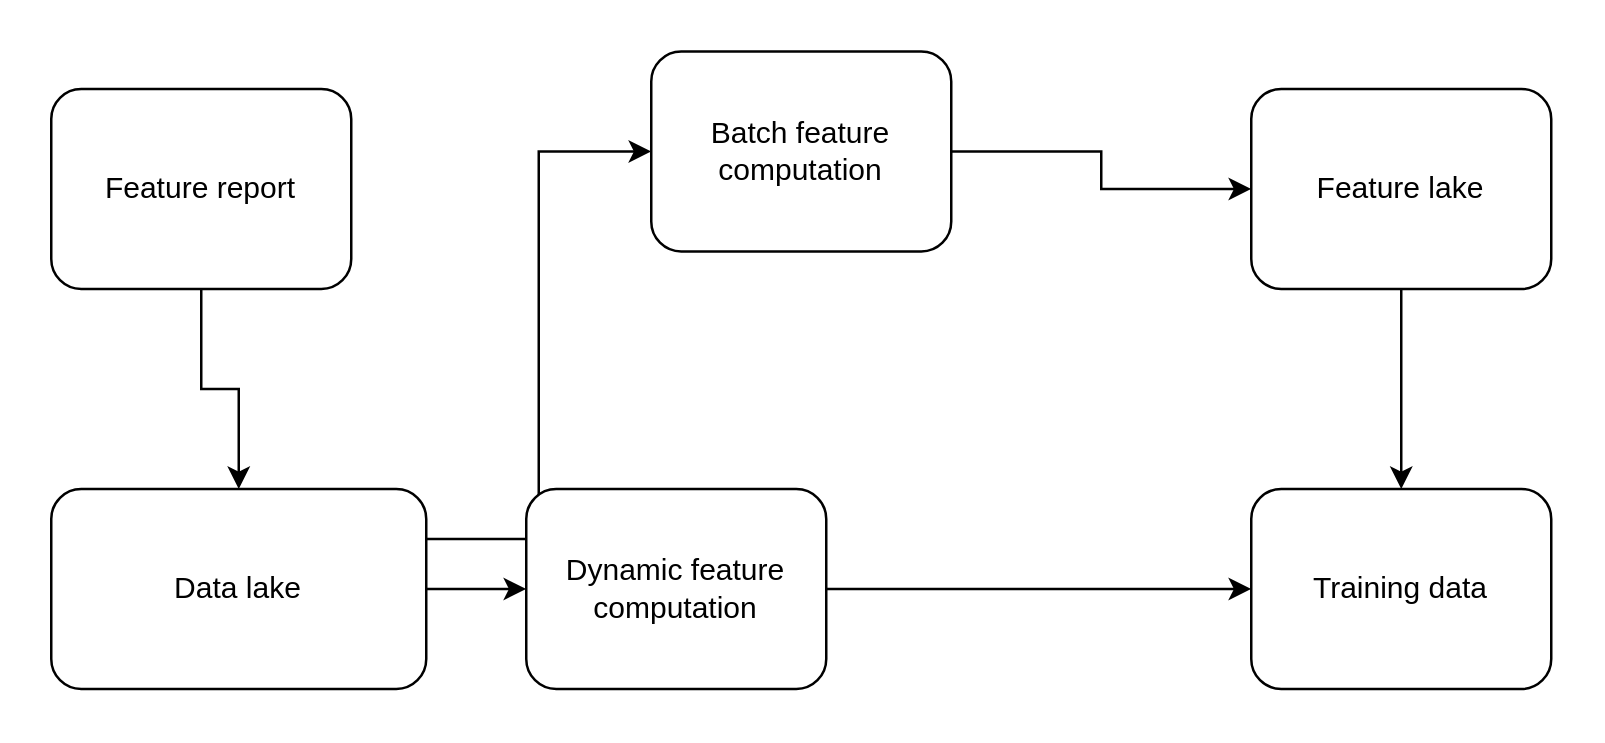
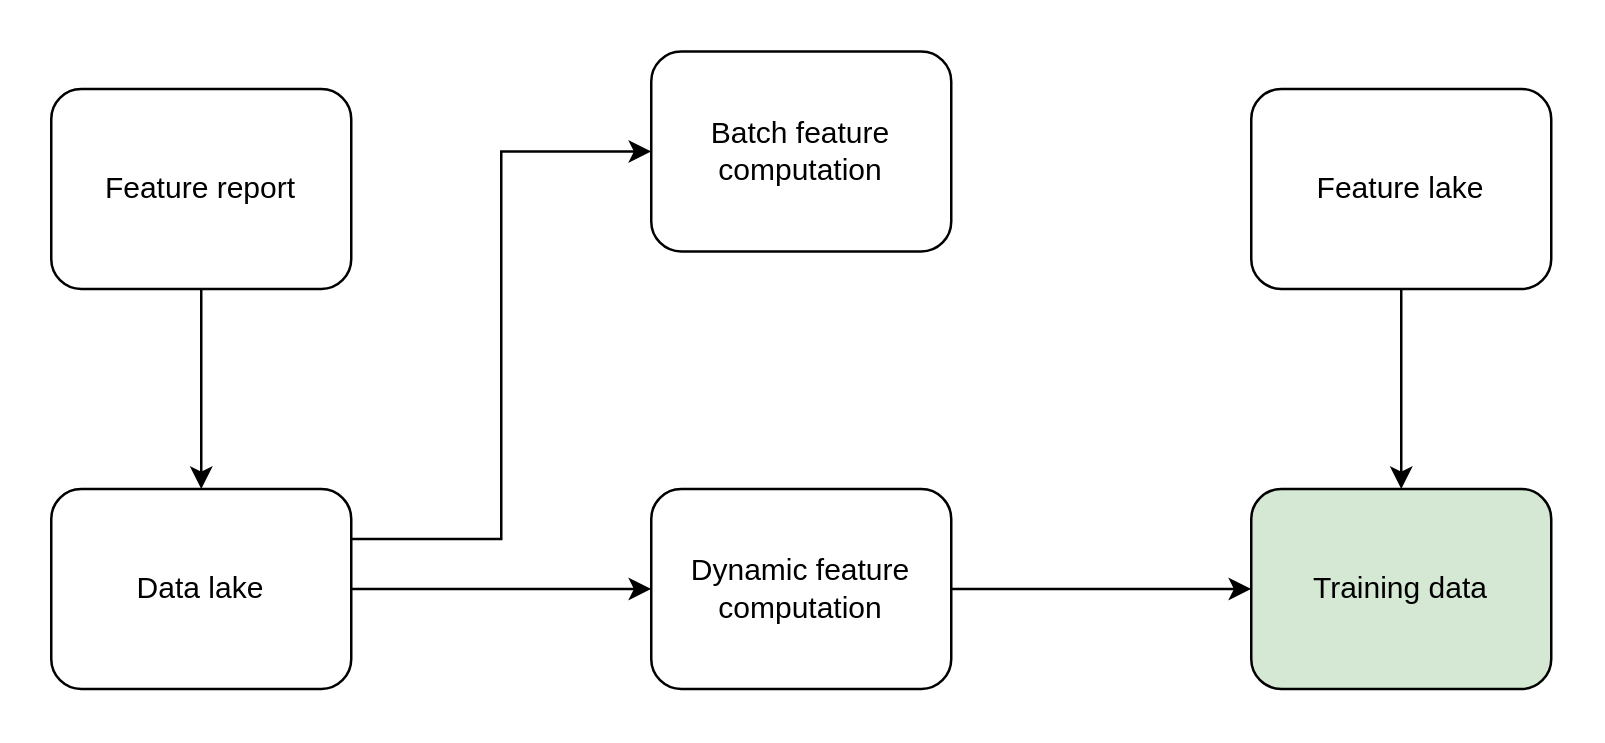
edge "Batch feature computation" -> "Feature lake": removed
node "Data lake": size 375x200 -> 300x200
node "Dynamic feature computation": moved (676, 589) -> (801, 589)
node "Training data": fillcolor #ffffff -> #d5e8d4
